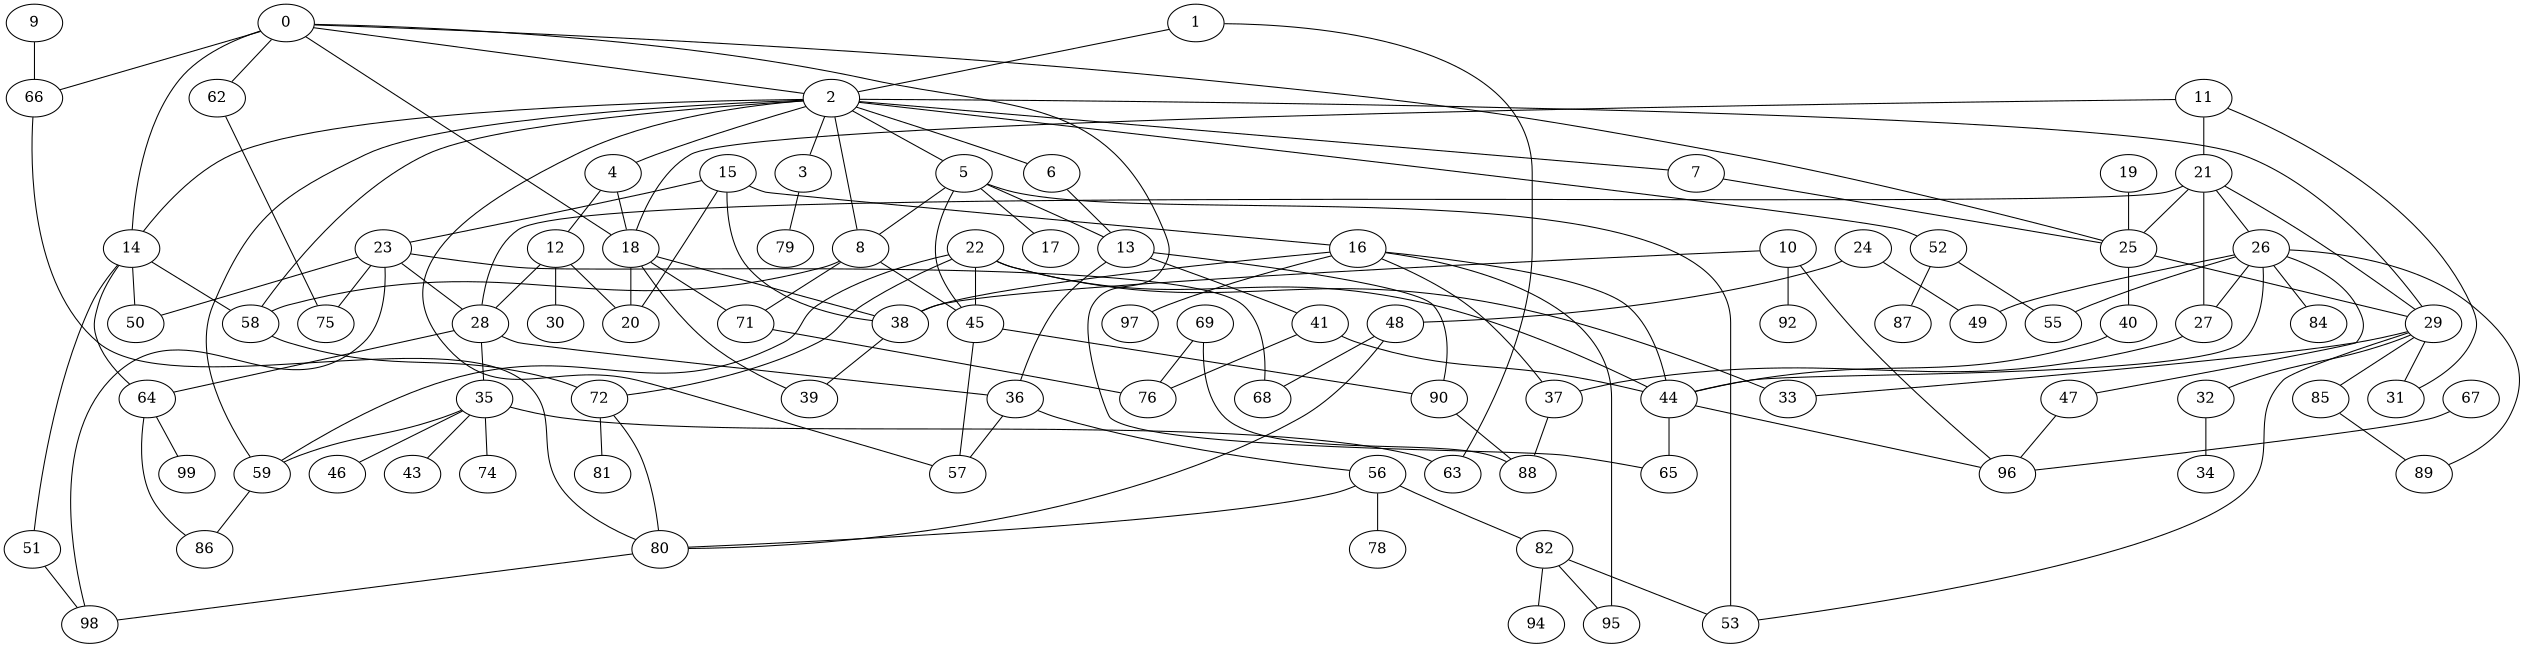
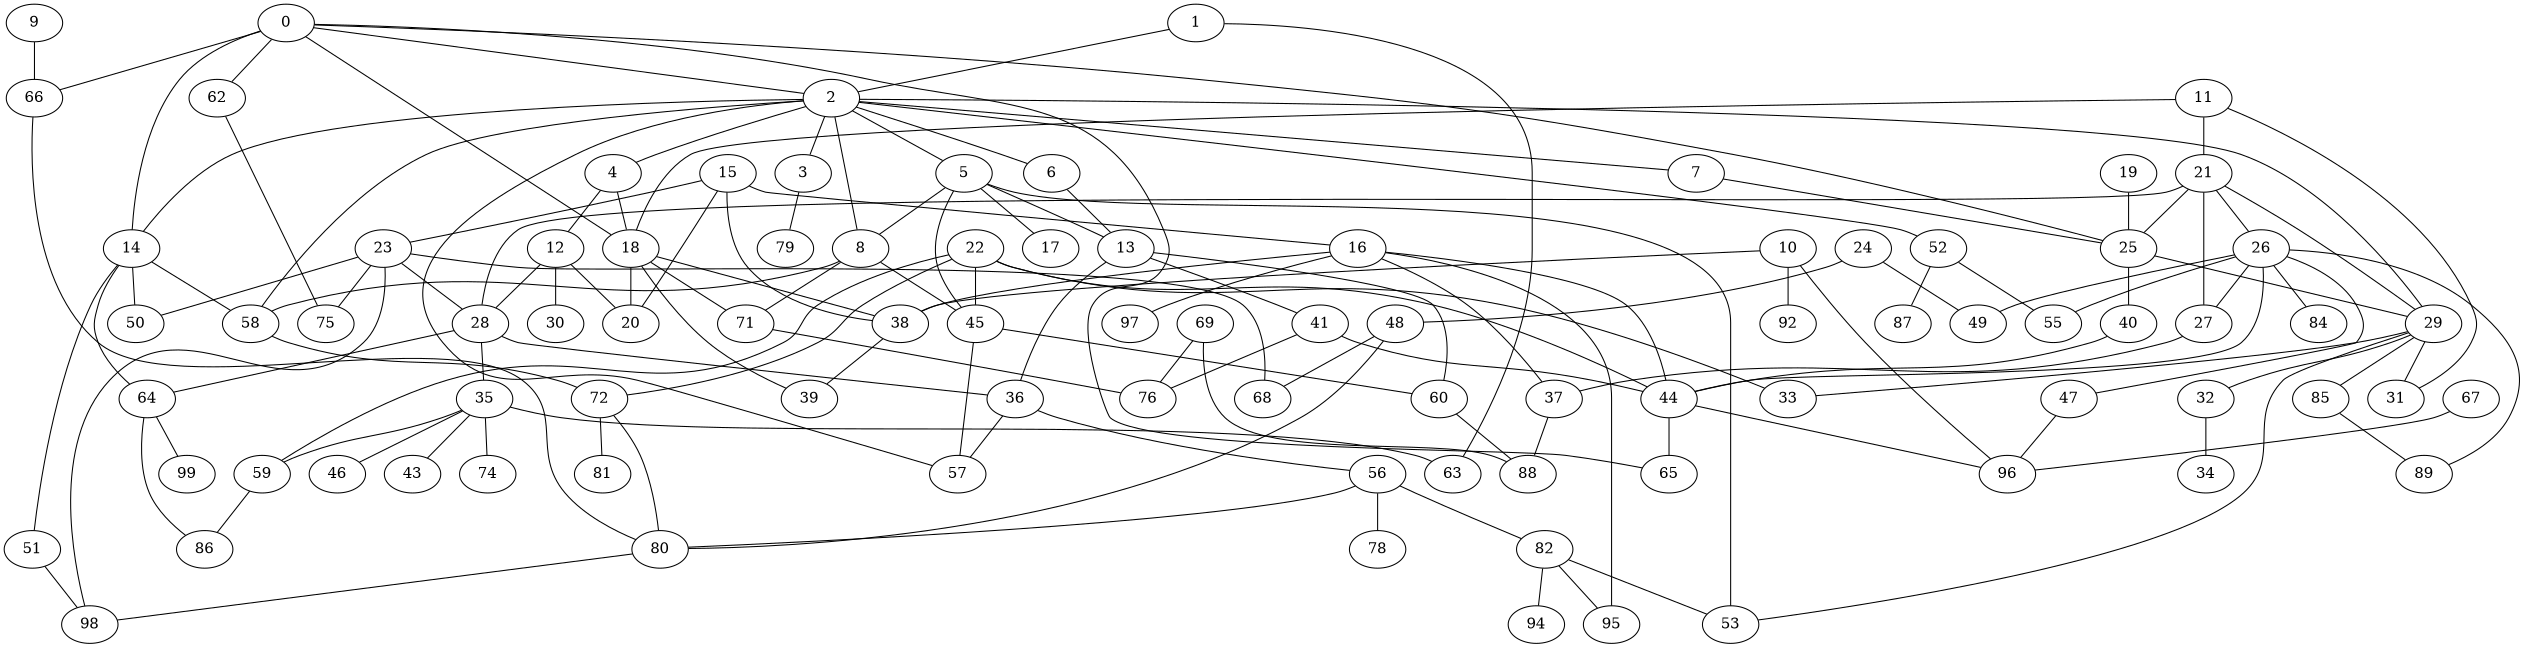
edge "2" -- "59": removed
node "90": label "90" -> "60"
